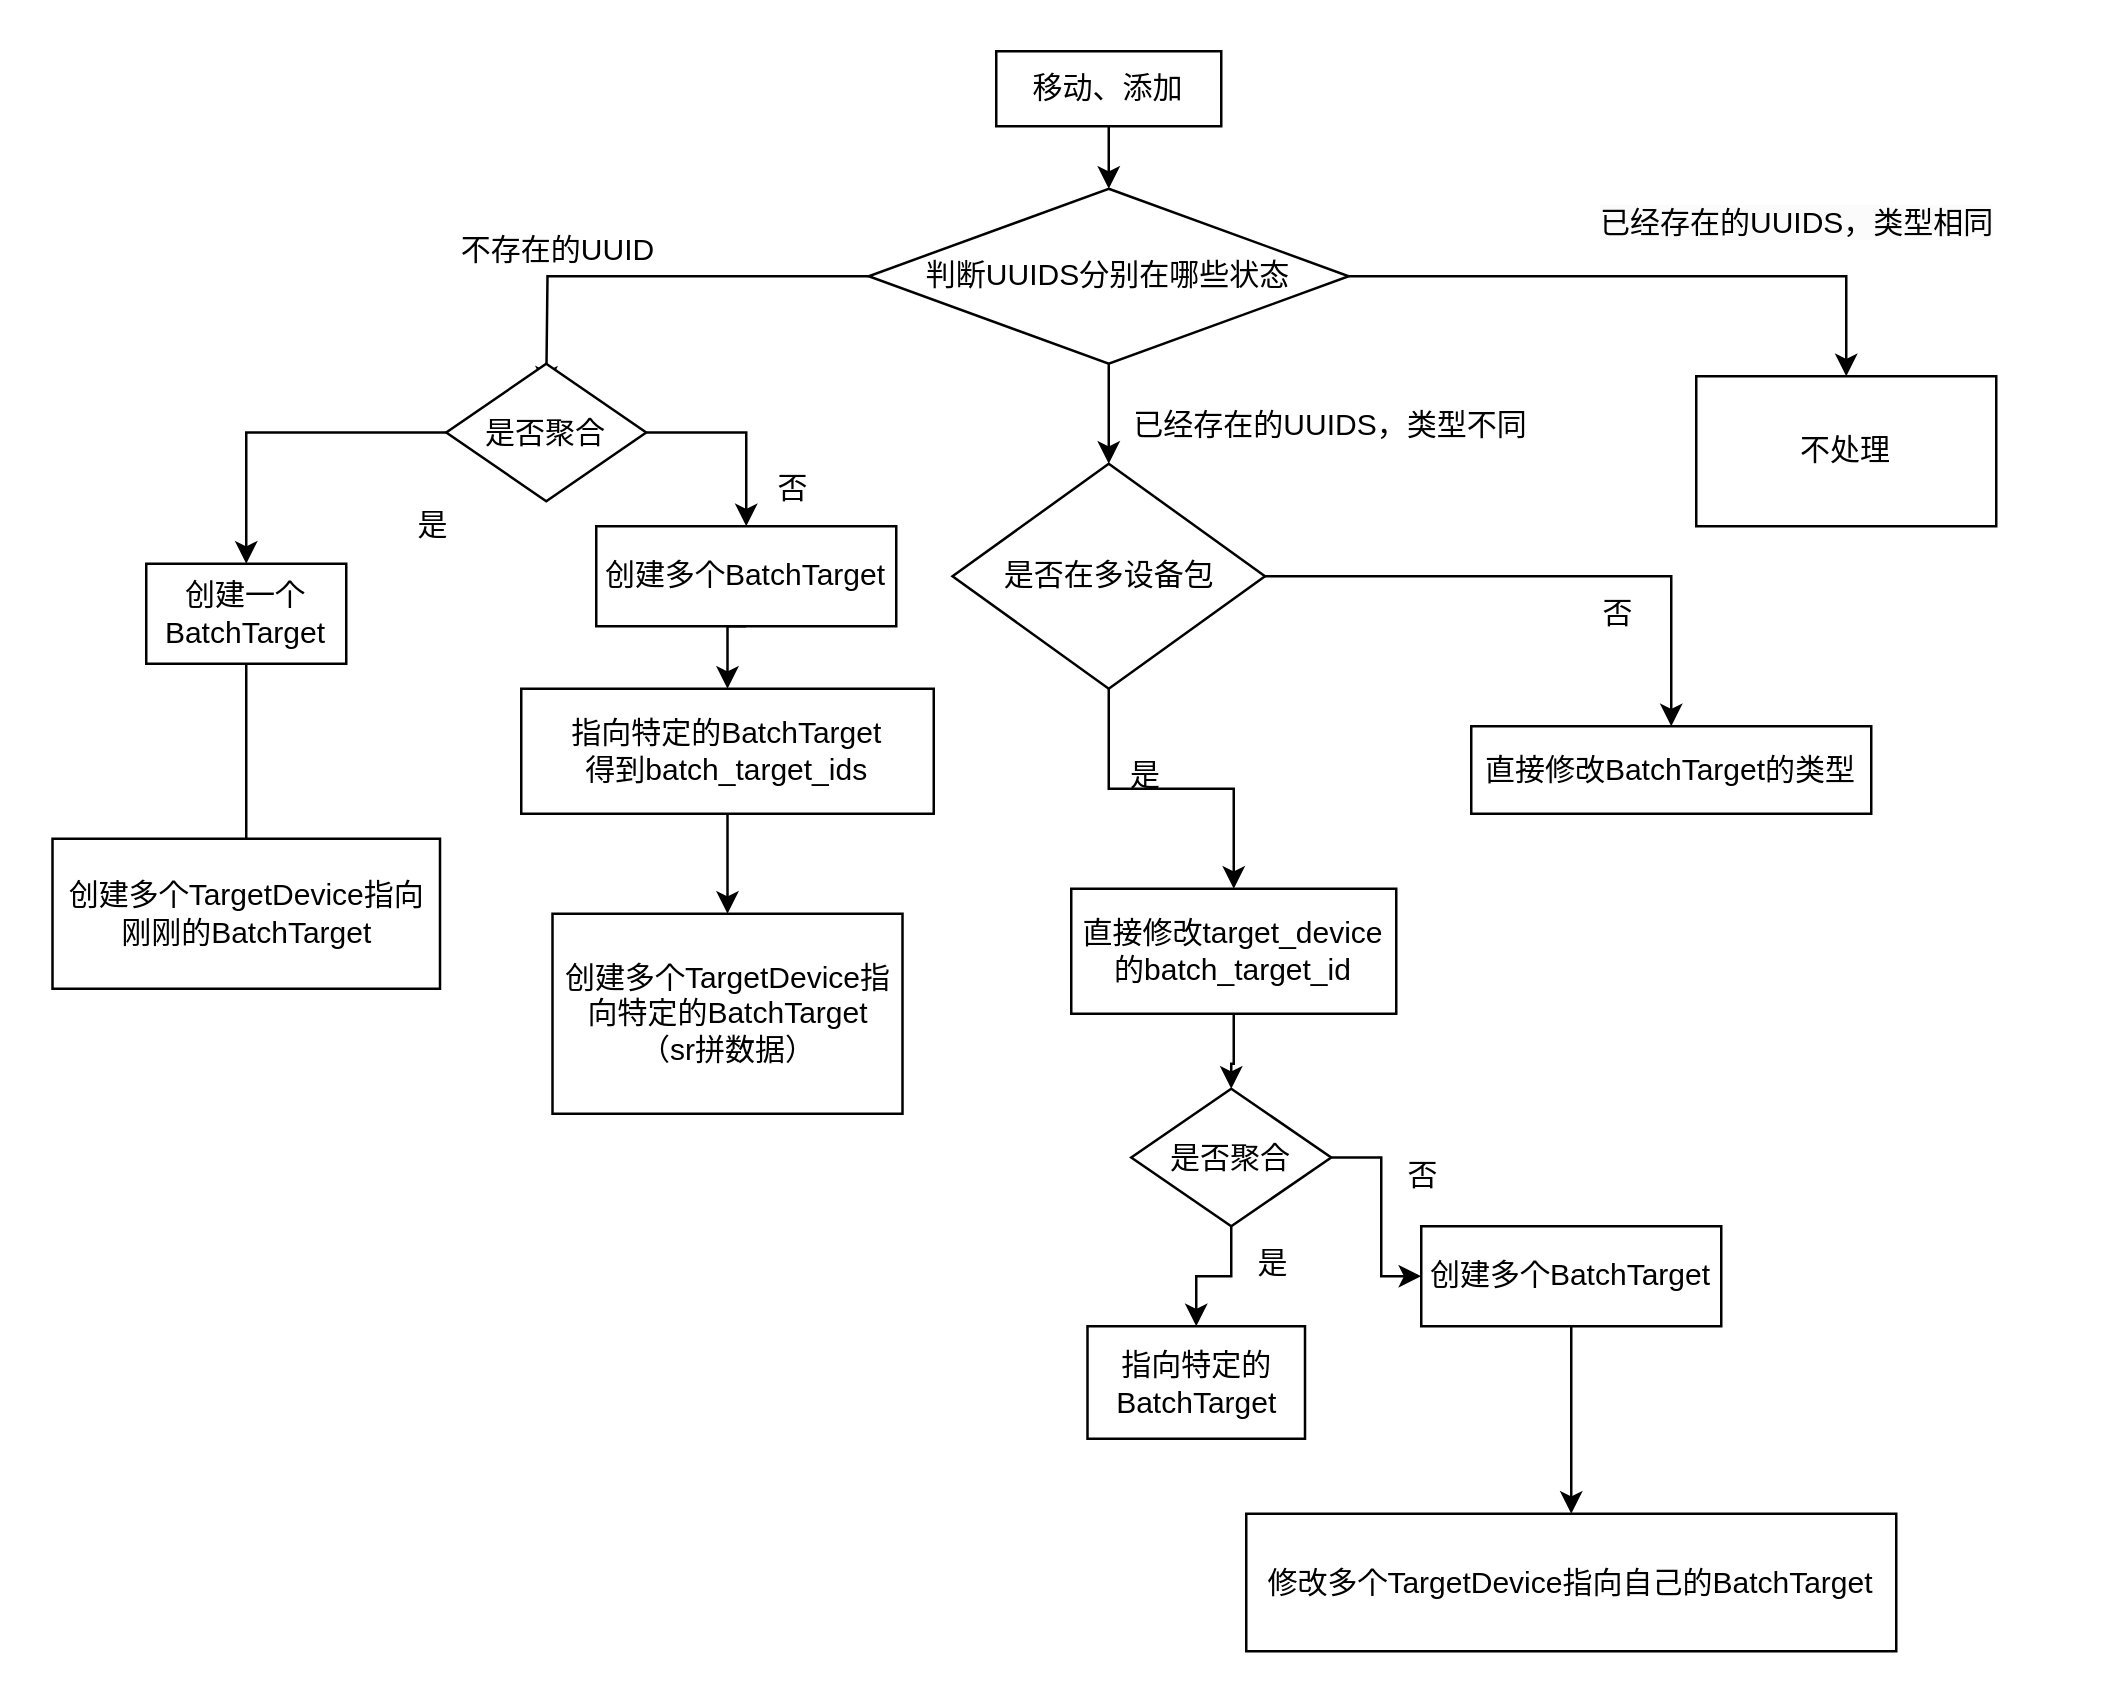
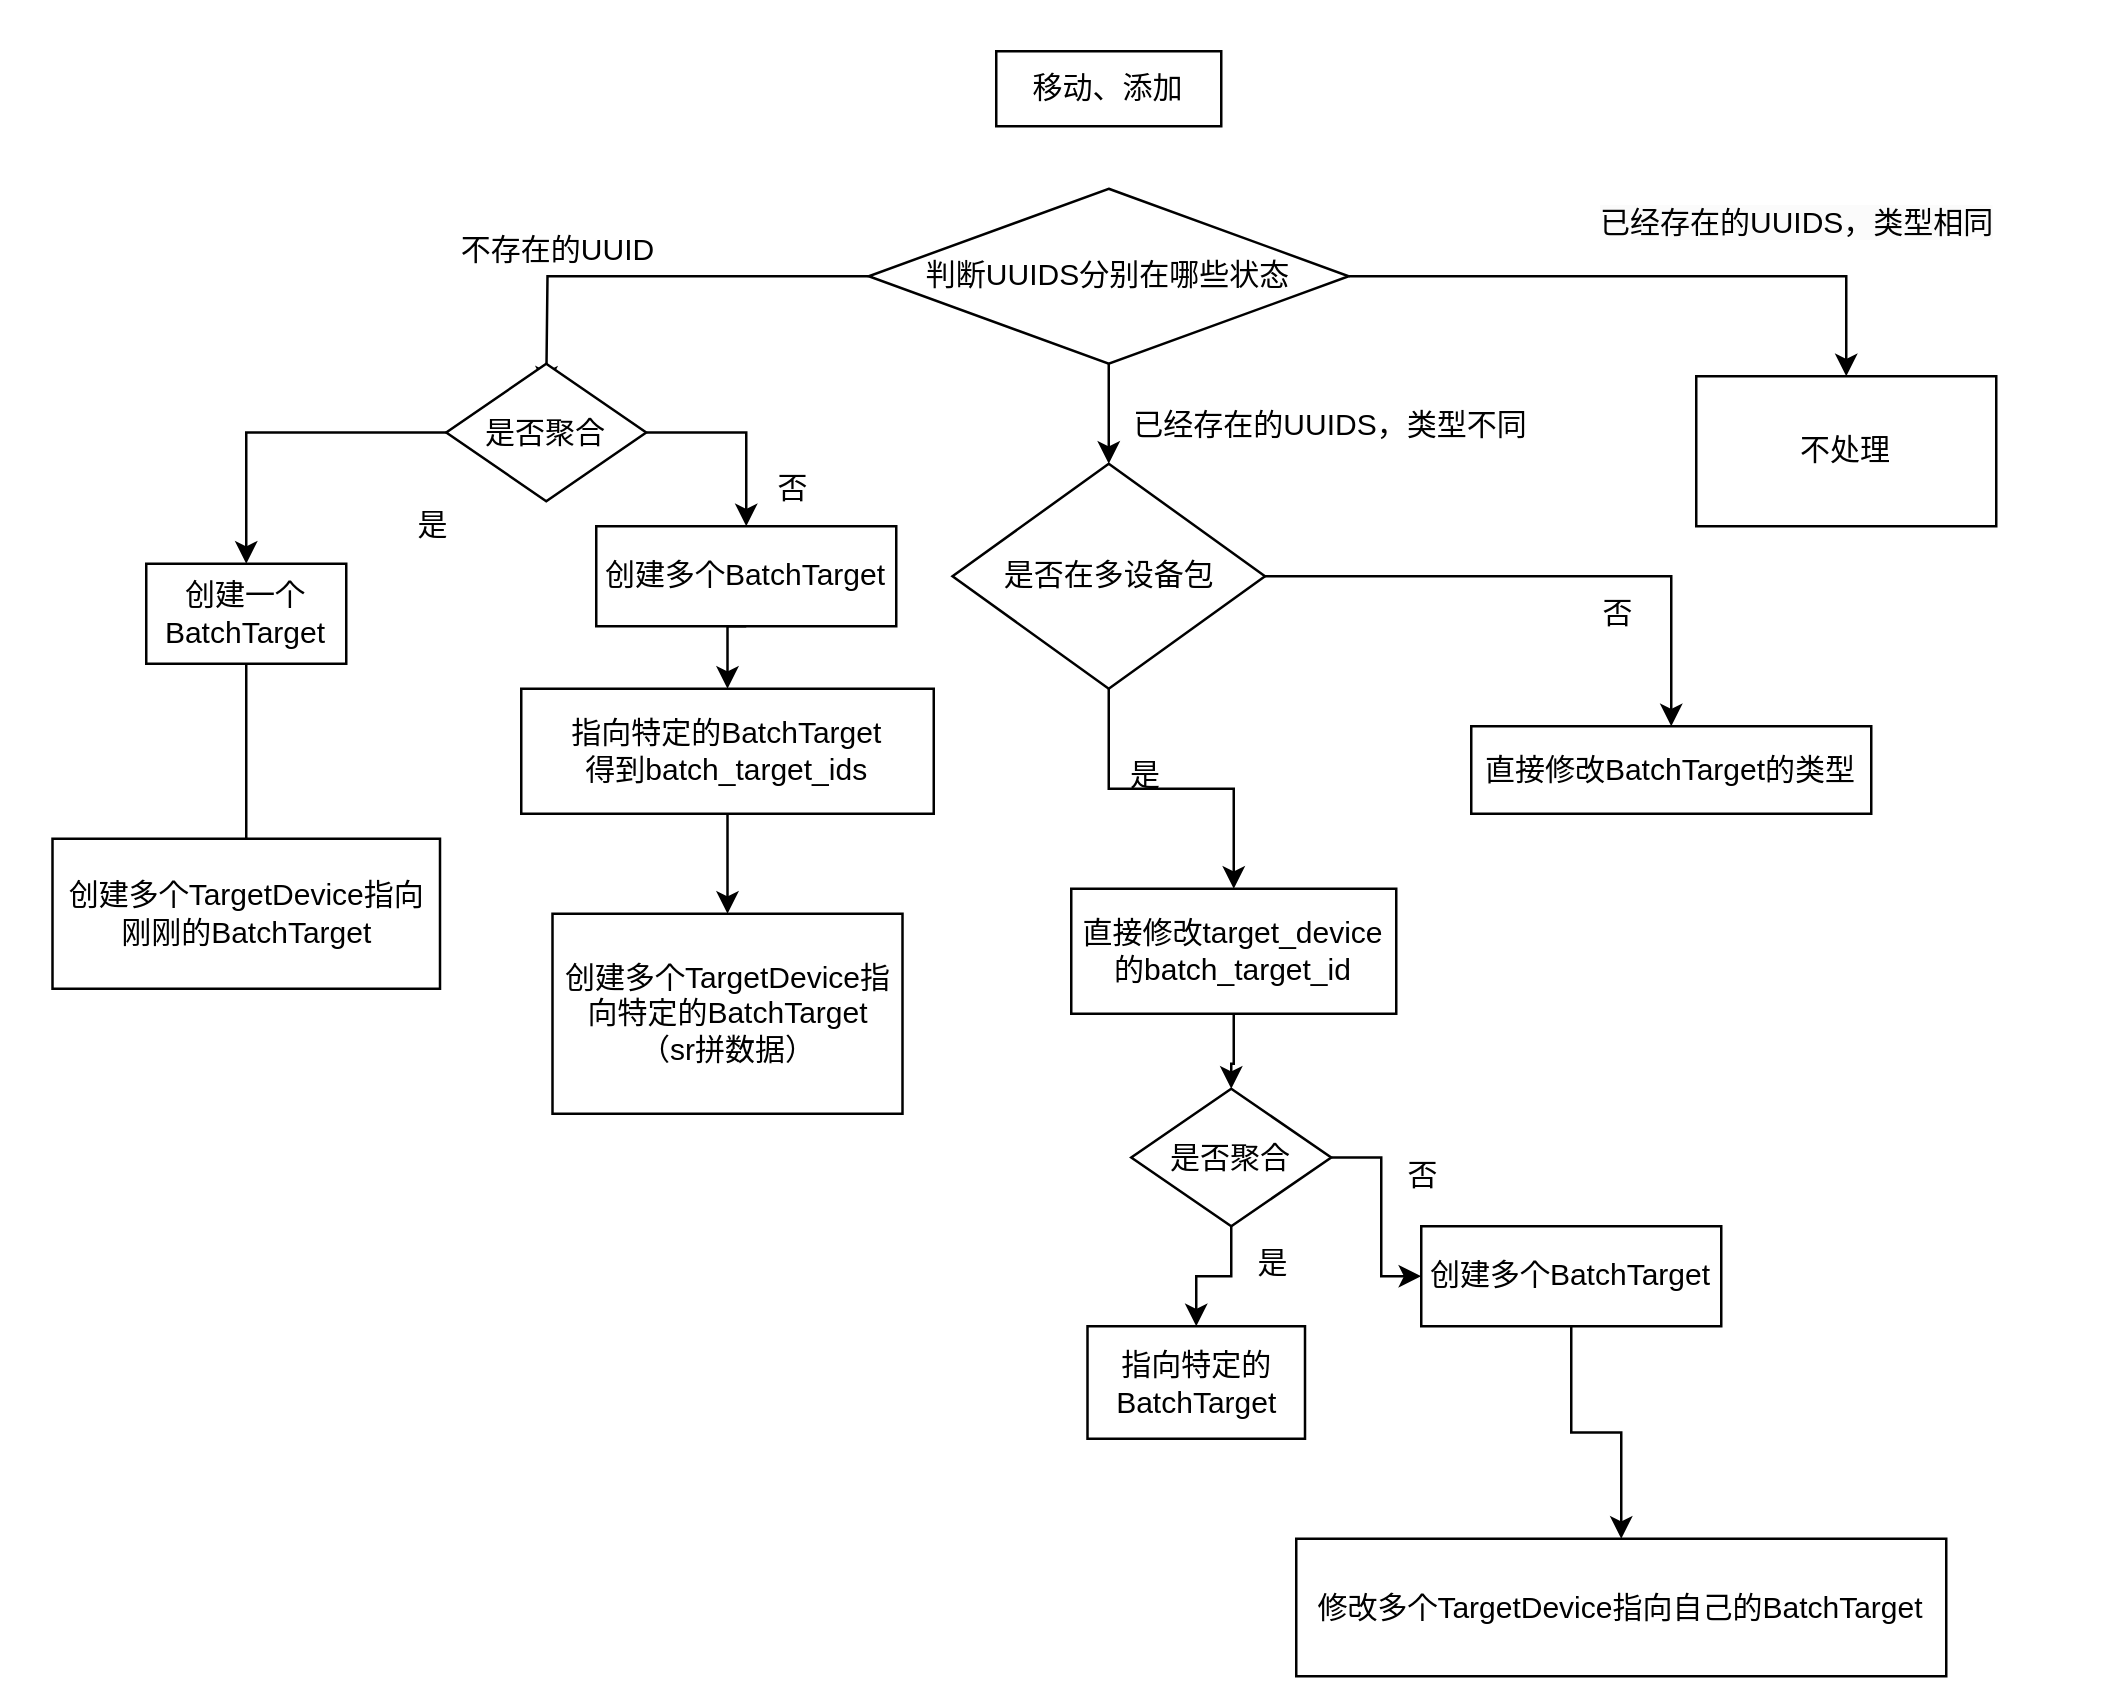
edge "移动、添加" -> "判断UUIDS分别在哪些状态": removed
node "修改多个TargetDevice指向自己的BatchTarget": moved (1571, 1583) -> (1621, 1608)
